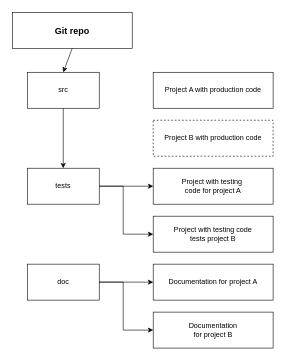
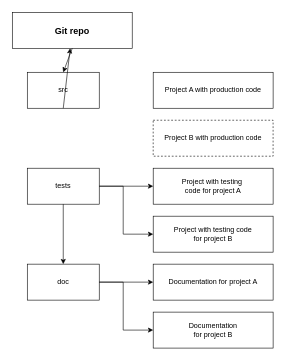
edge "src" -> "tests": now "src" -> "Git repo"
node "Project with testing code tests project B": label "Project with testing code tests project B" -> "Project with testing code for project B"
edge "tests" -> "doc": added
